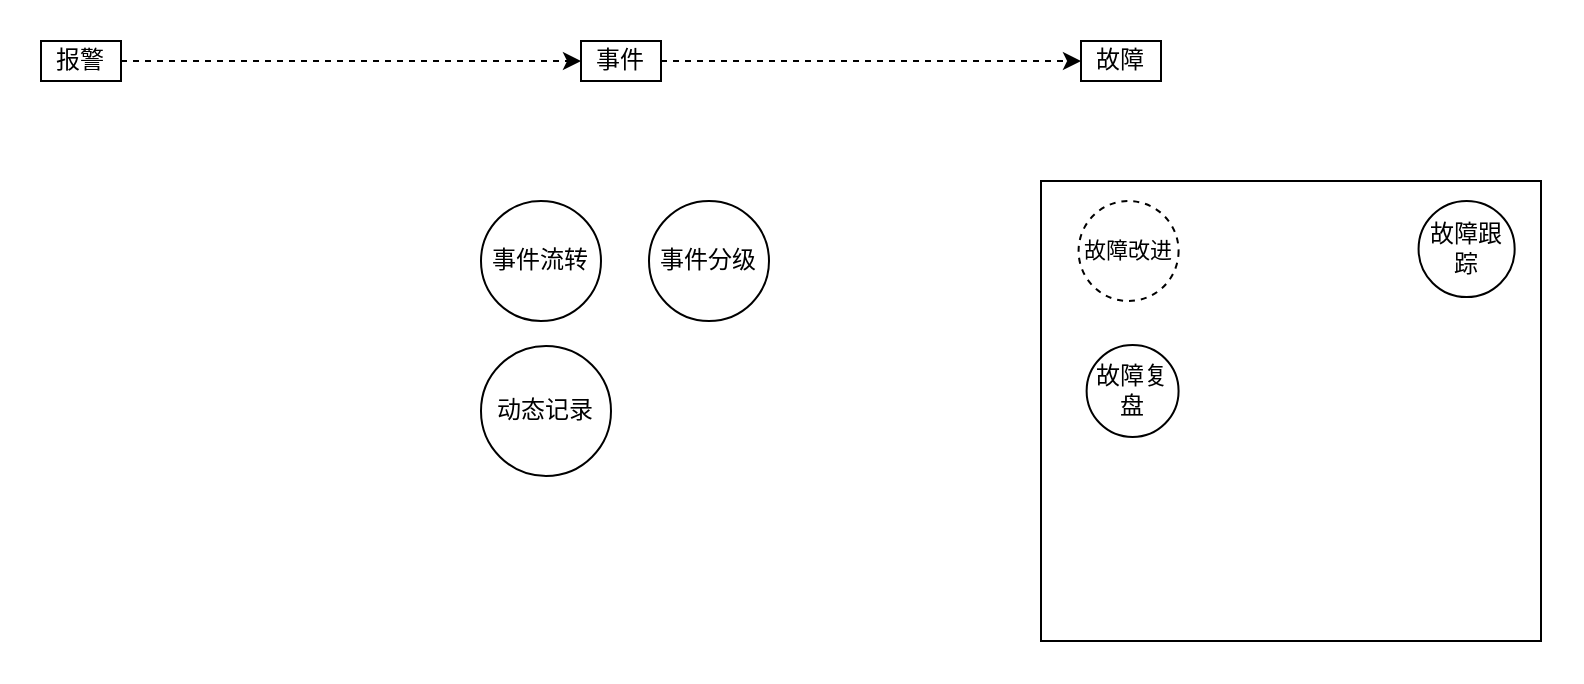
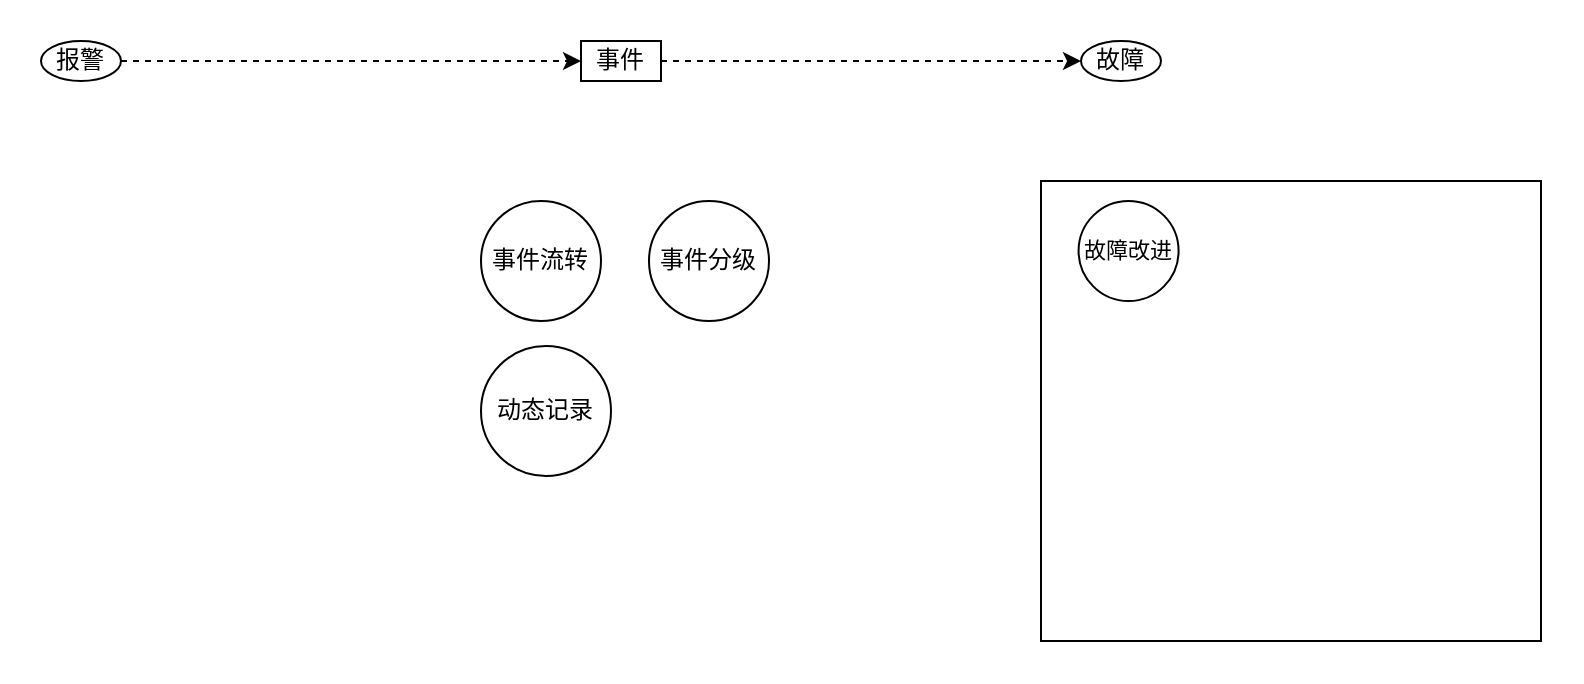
node "报警": shape rectangle -> ellipse
node "故障": shape rectangle -> ellipse
node "故障跟踪": removed
node "故障改进": style dashed -> solid
node "故障复盘": removed
